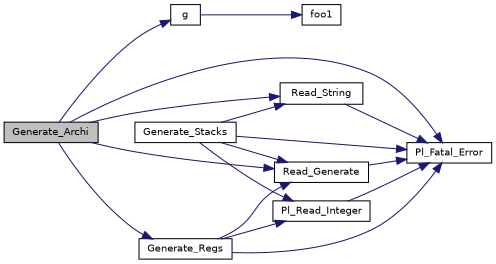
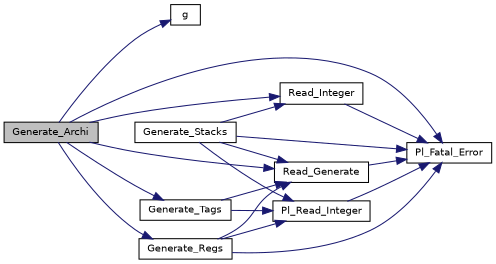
node "foo1": removed
node "Read_String": label "Read_String" -> "Read_Integer"
node "Generate_Tags": added
